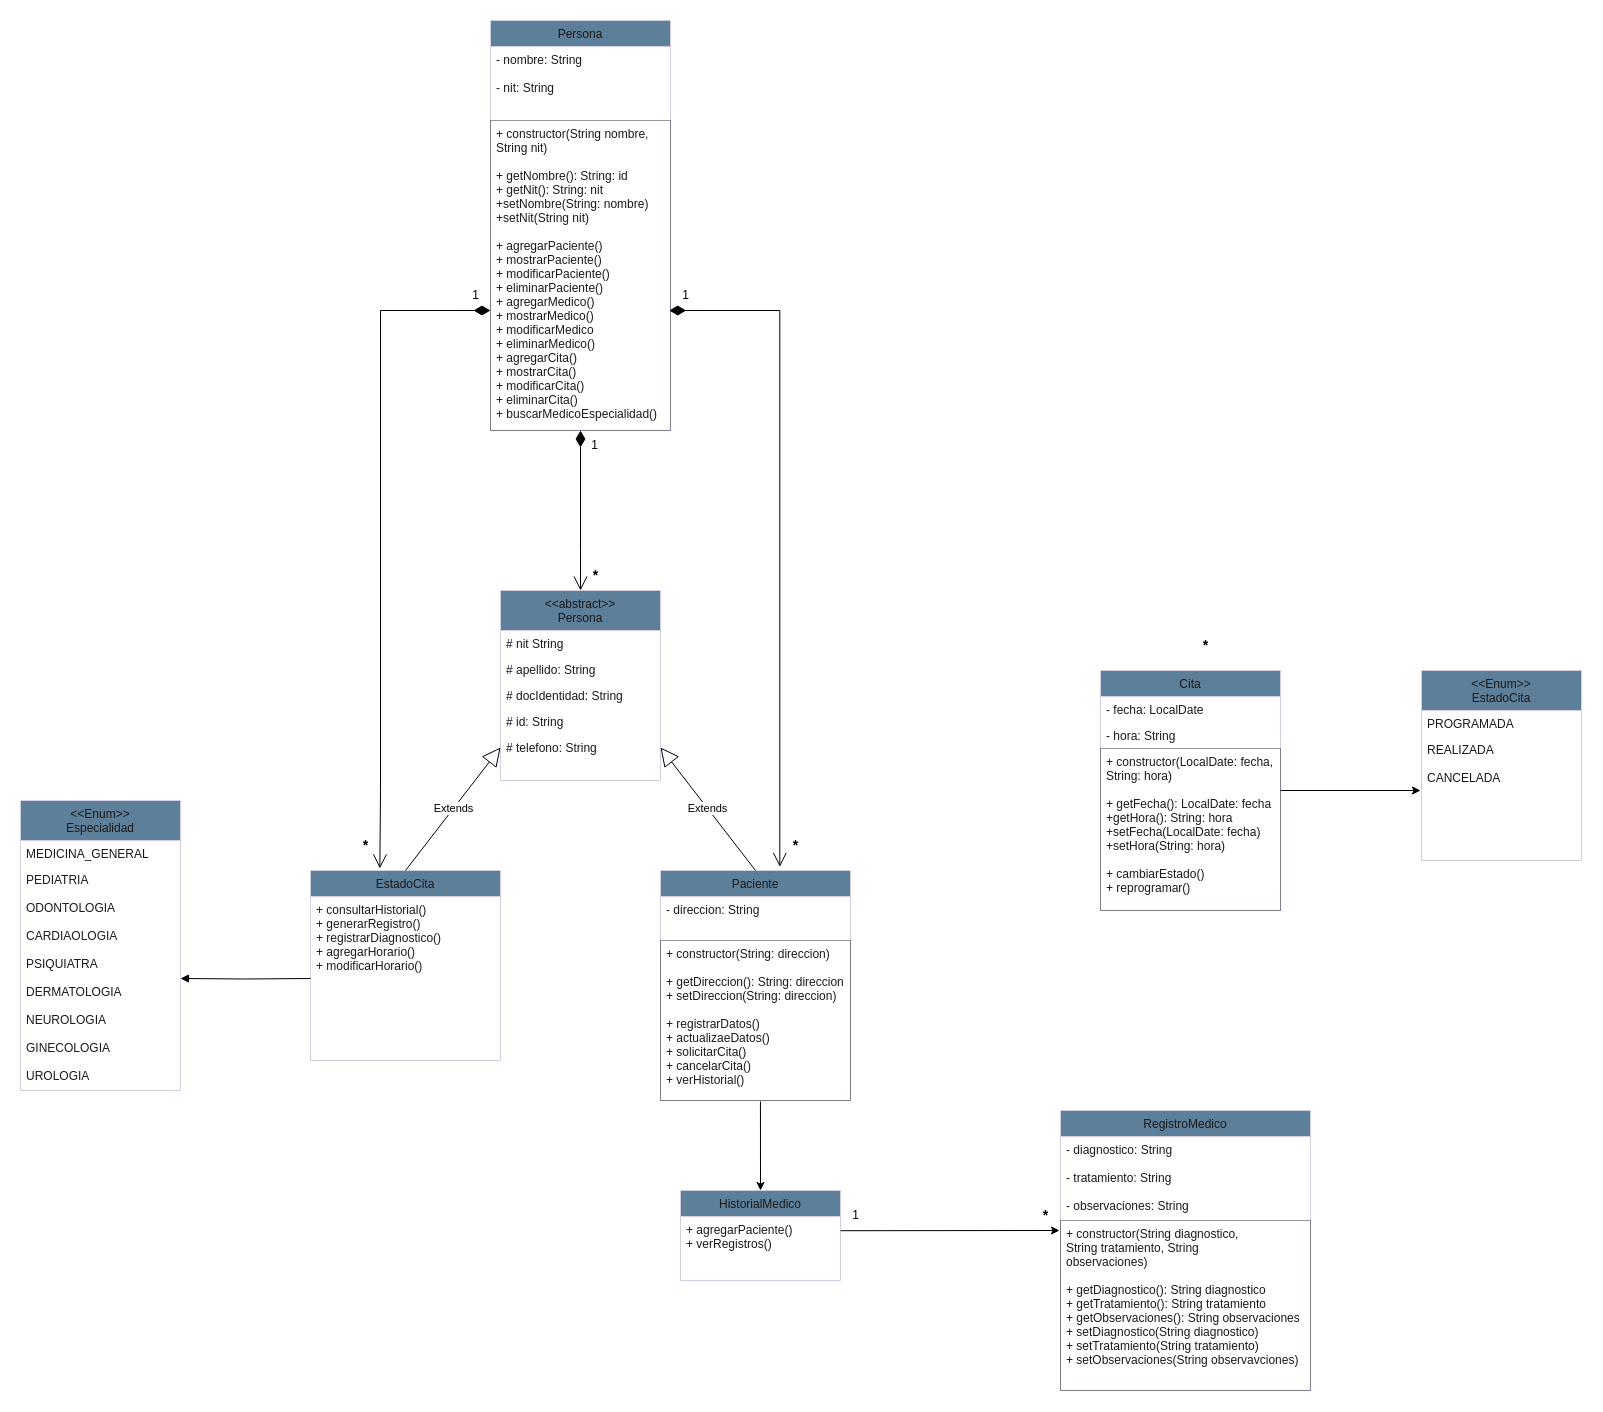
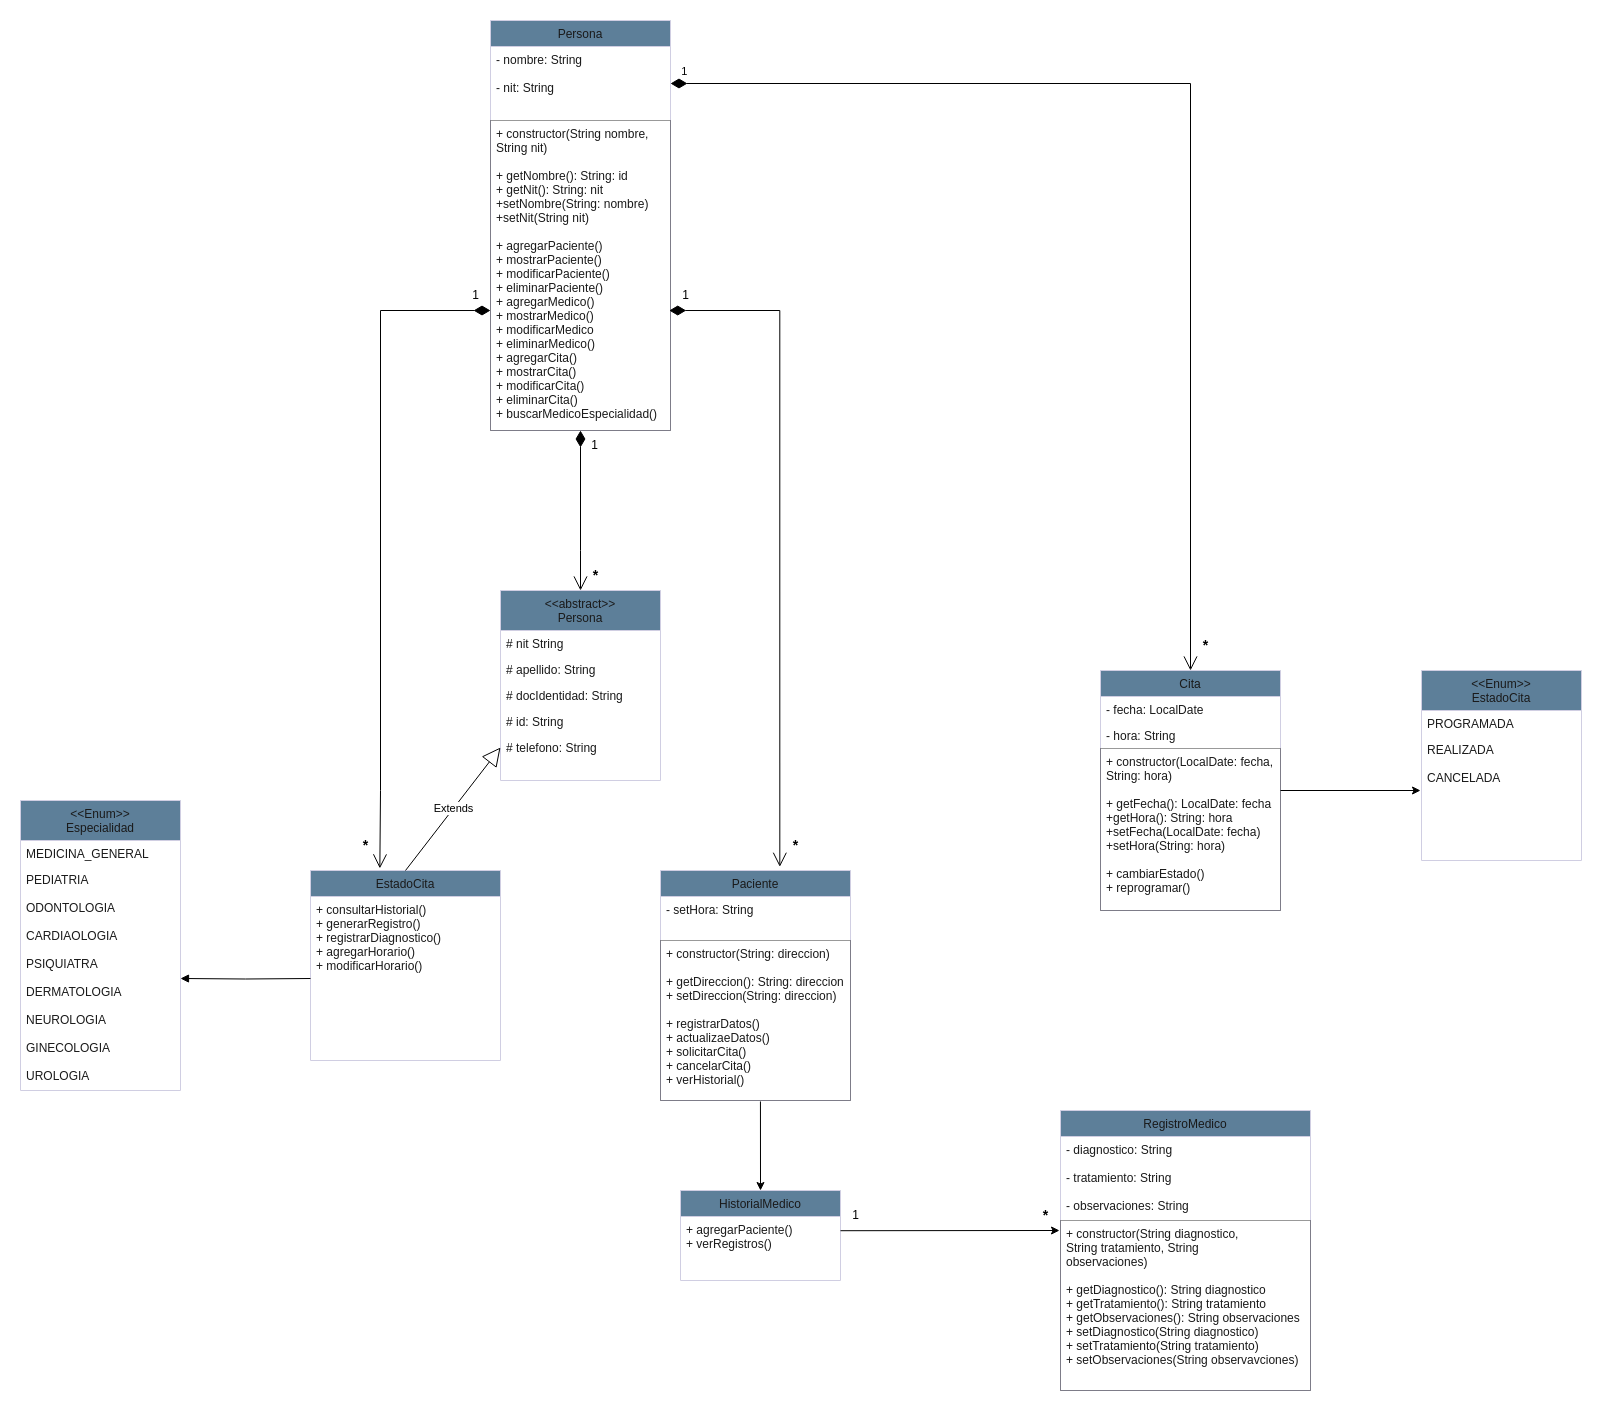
edge "- nombre: String - nit: String" -- "Cita": added, label "1"
edge "Paciente" -> "# telefono: String": removed, label "Extends"
node "- direccion: String": label "- direccion: String" -> "- setHora: String"
